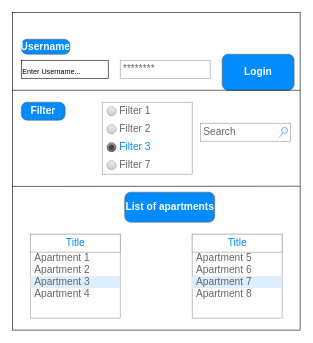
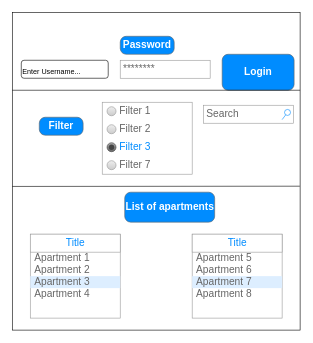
node "Password": added
node "Username": removed
node "Enter Username...": shape rectangle -> rounded rectangle
node "Filter": moved (43, 111) -> (61, 126)
node "Search": moved (246, 132) -> (249, 114)
